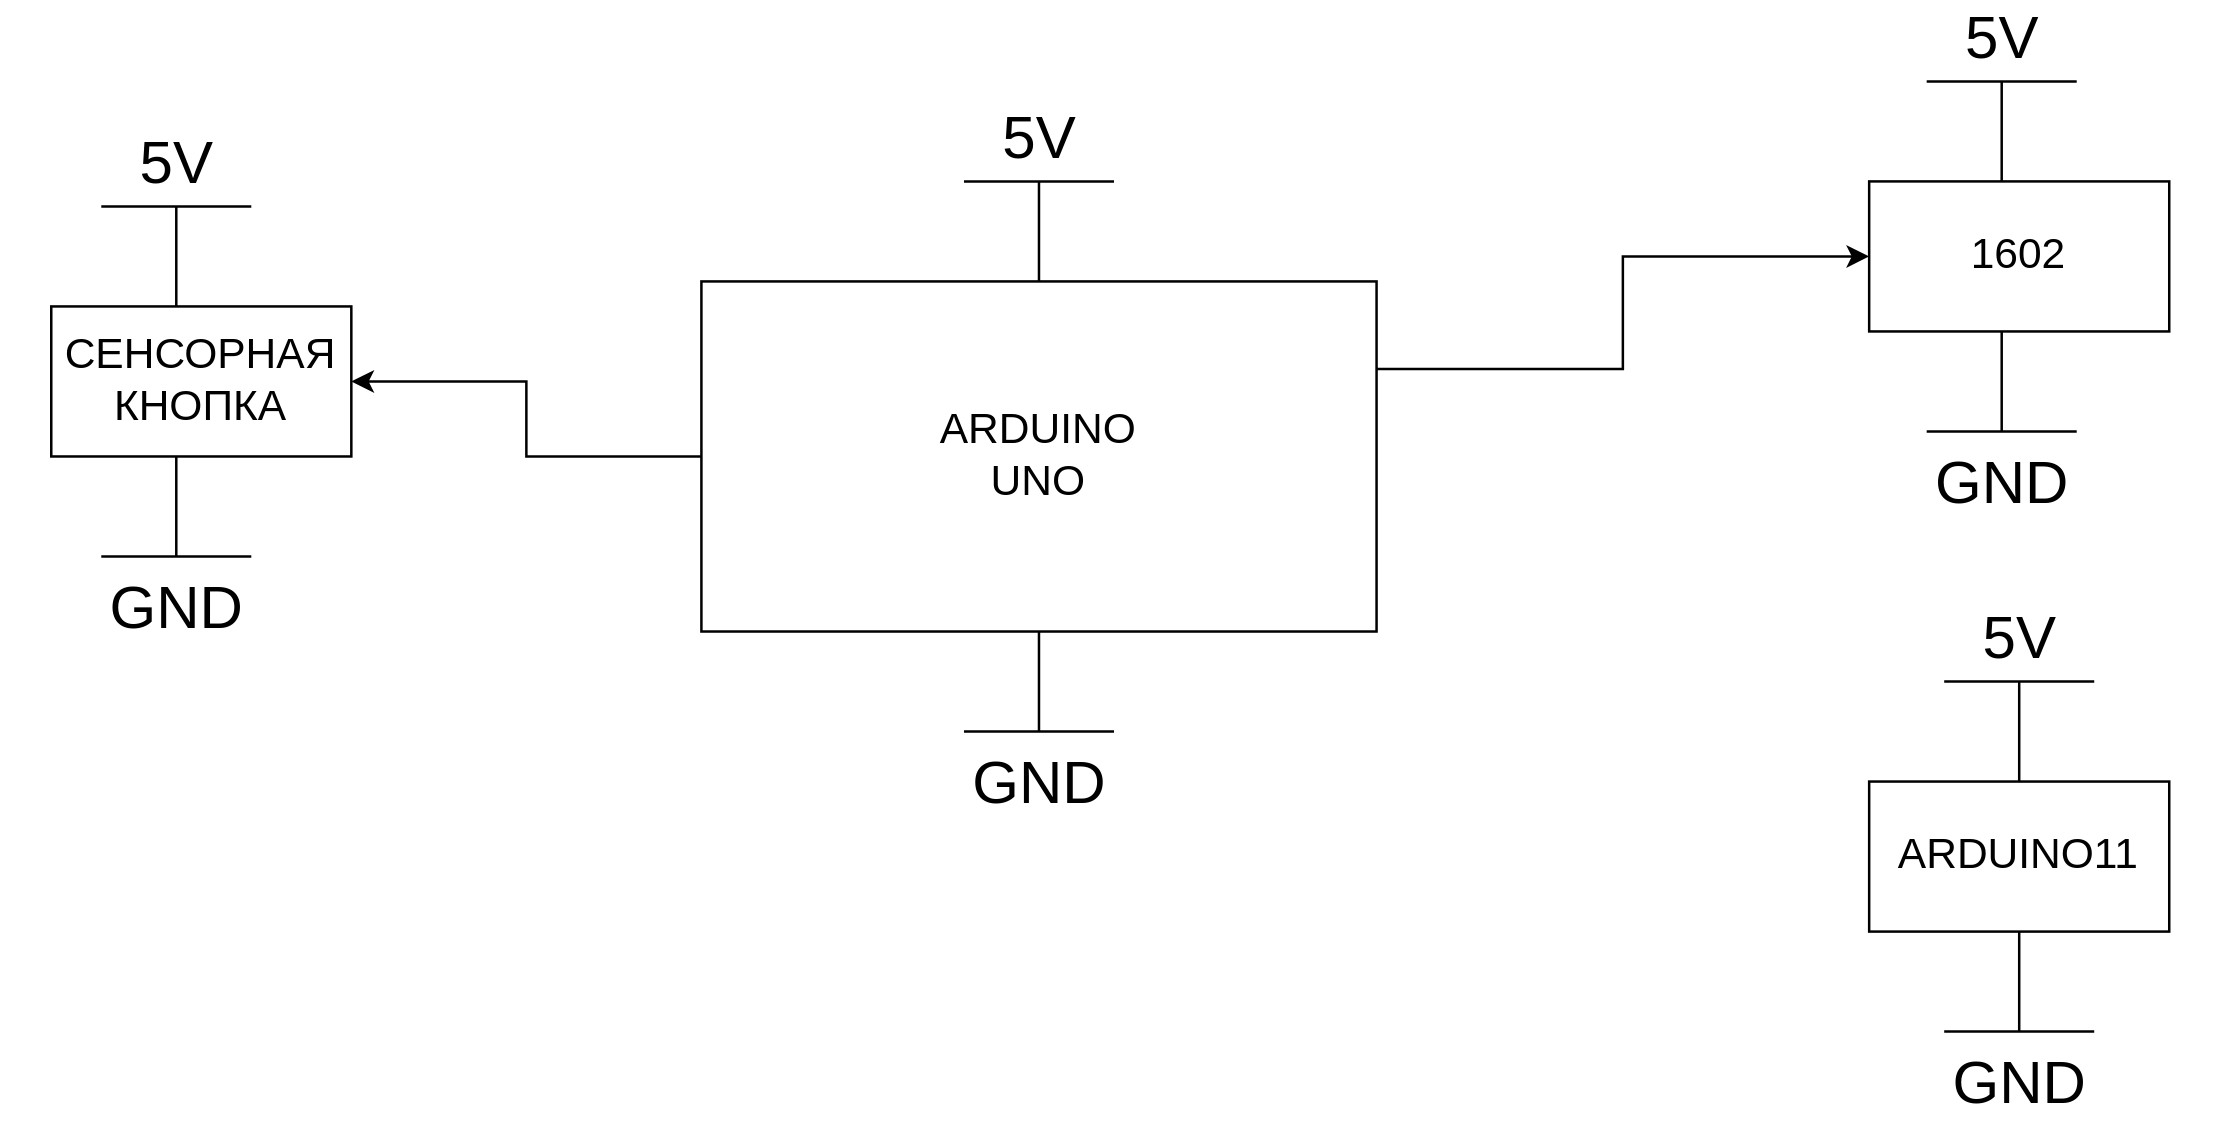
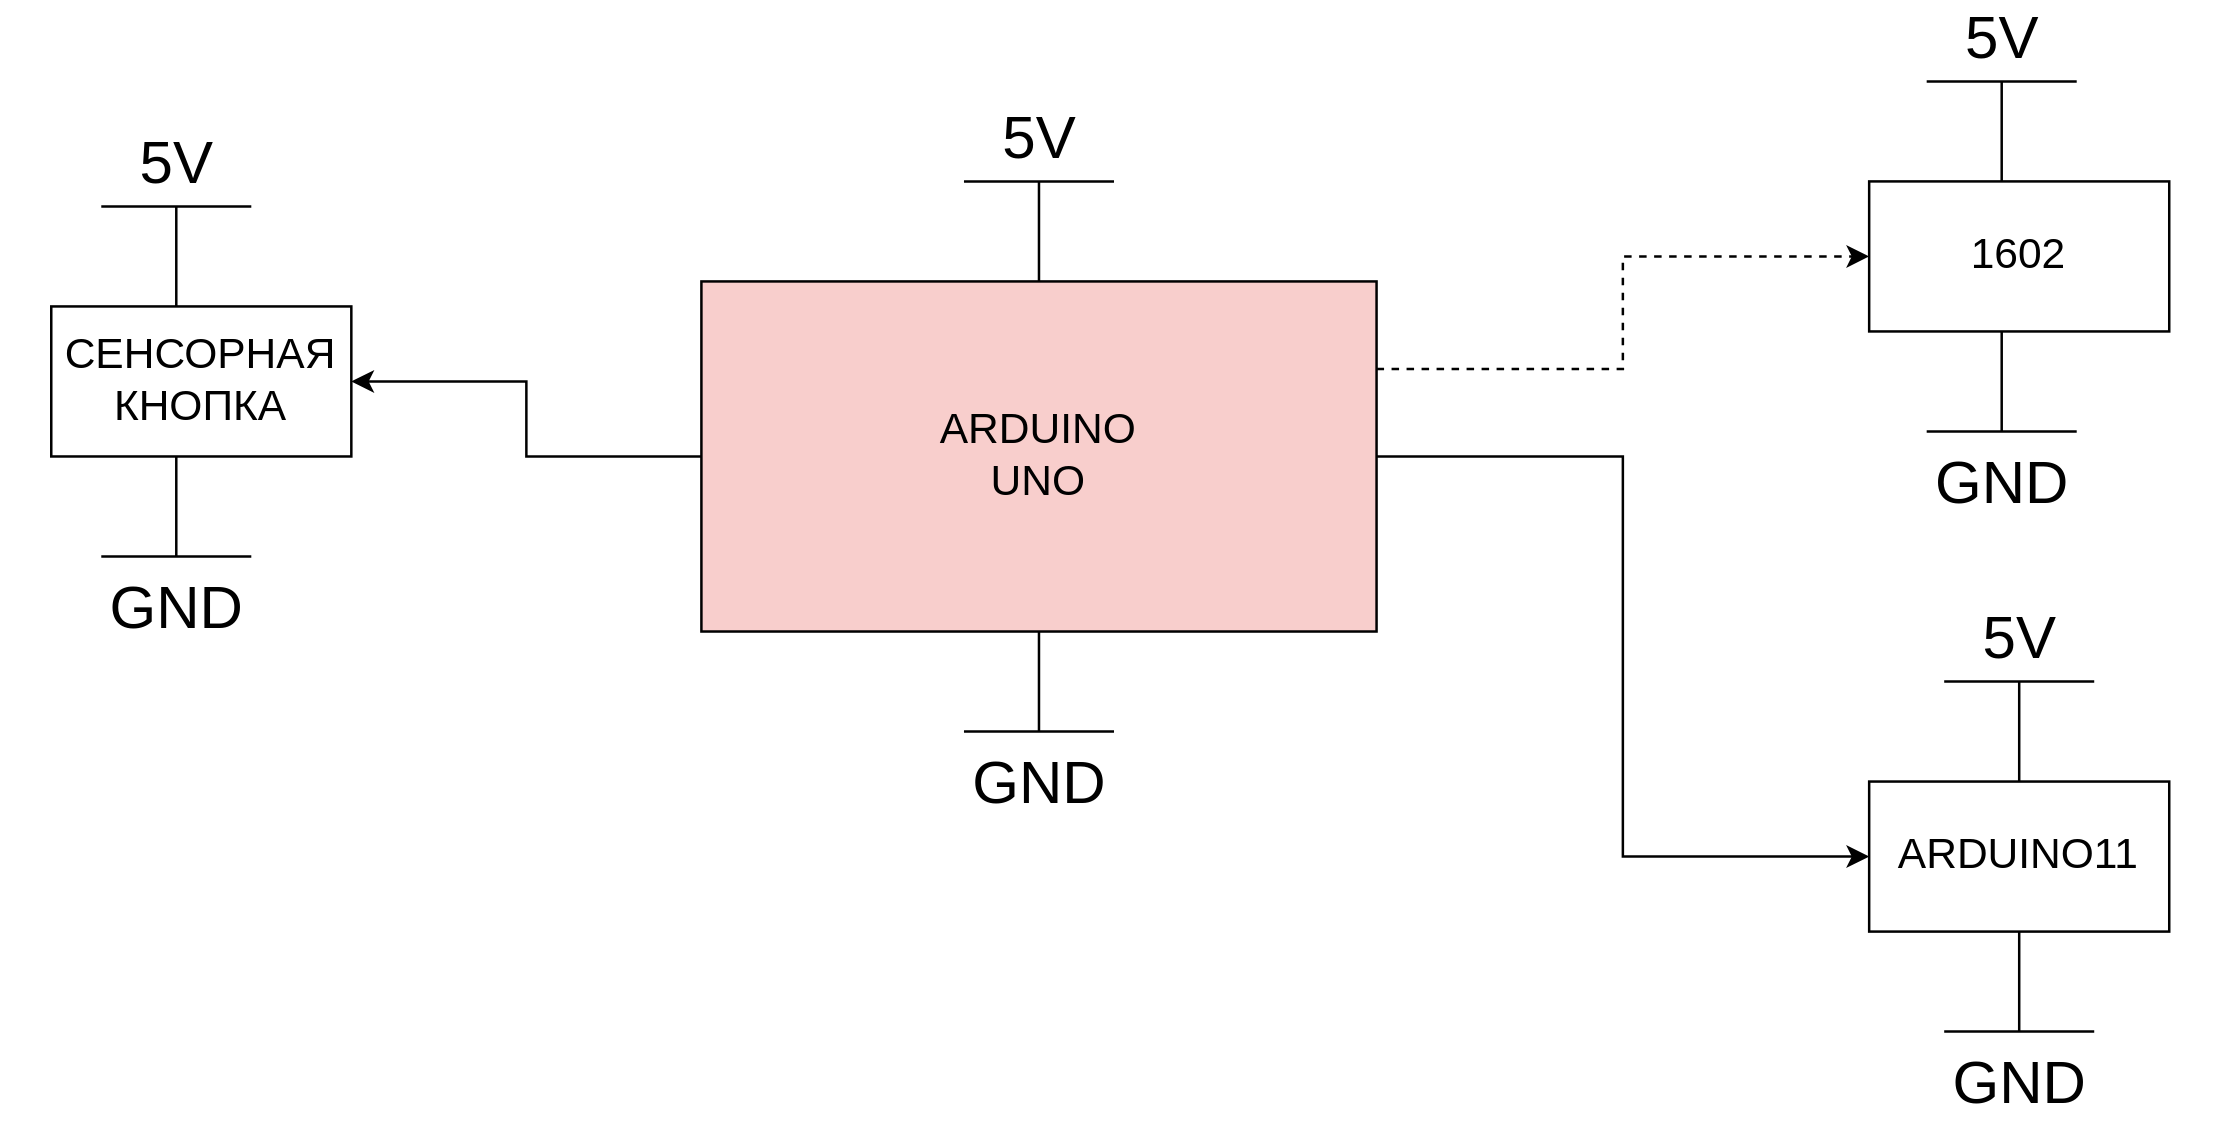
edge "ARDUINO UNO" -> "1602": style solid -> dashed
node "ARDUINO UNO": fillcolor #ffffff -> #f8cecc
edge "ARDUINO UNO" -> "ARDUINO11": added
